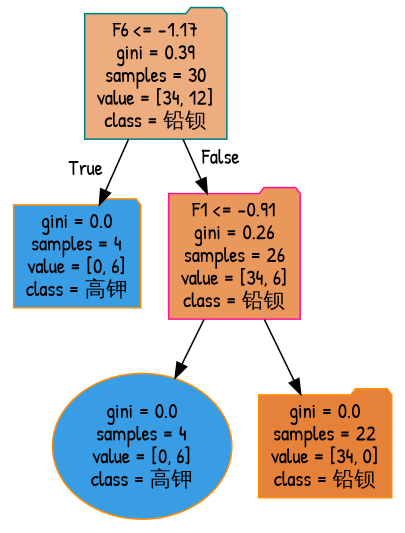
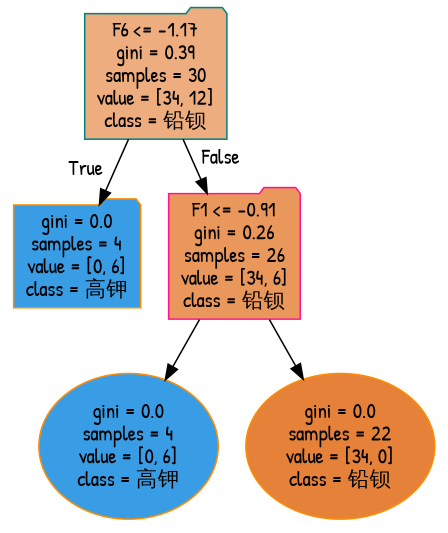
node "gini = 0.0 samples = 22 value = [34, 0] class = 铅钡": shape folder -> ellipse
